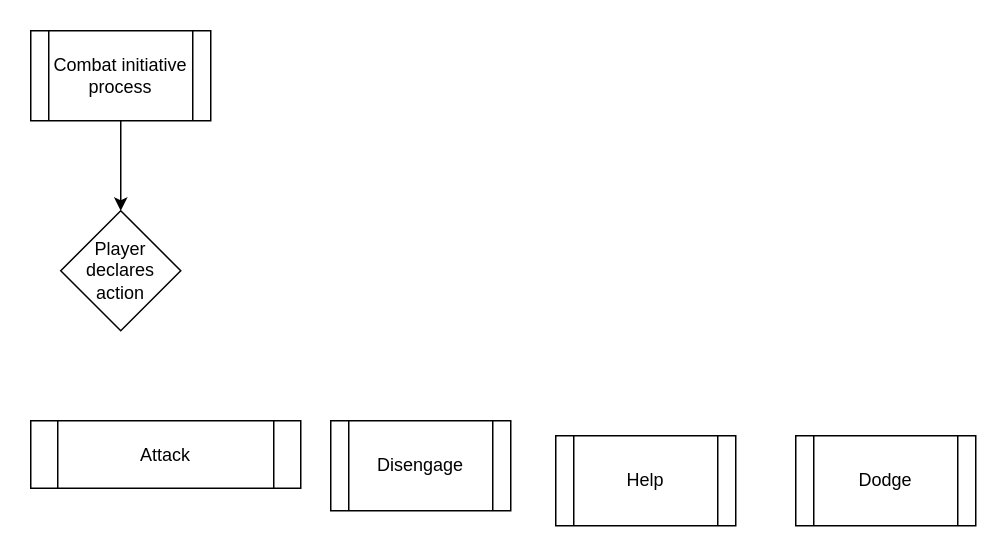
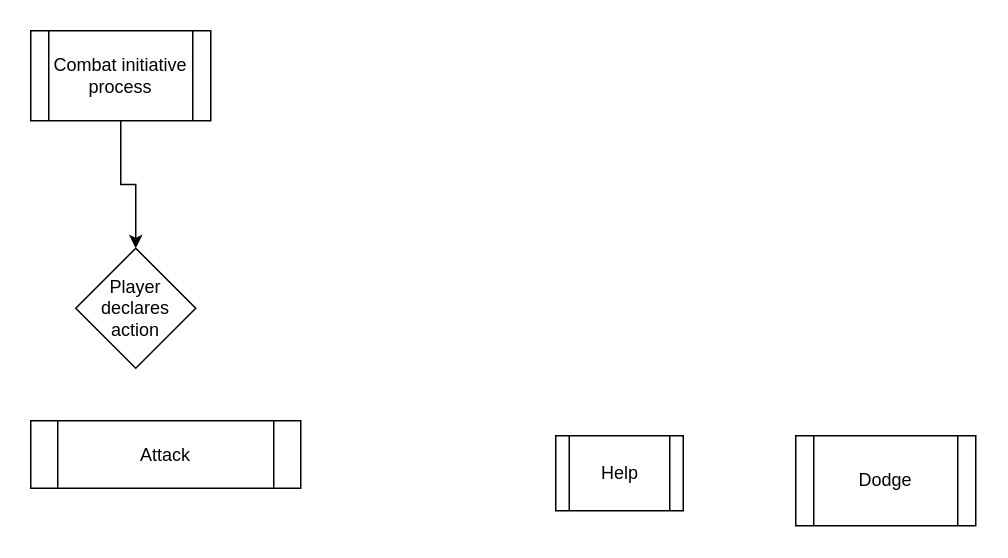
node "Player declares action": moved (121, 271) -> (136, 308)
node "Disengage": removed
node "Help": size 180x90 -> 128x75
